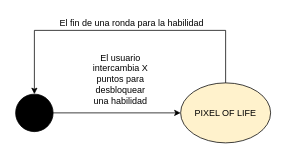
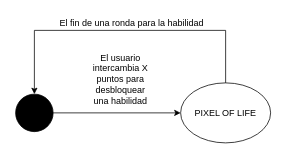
node "PIXEL OF LIFE": fillcolor #fff2cc -> #ffffff
